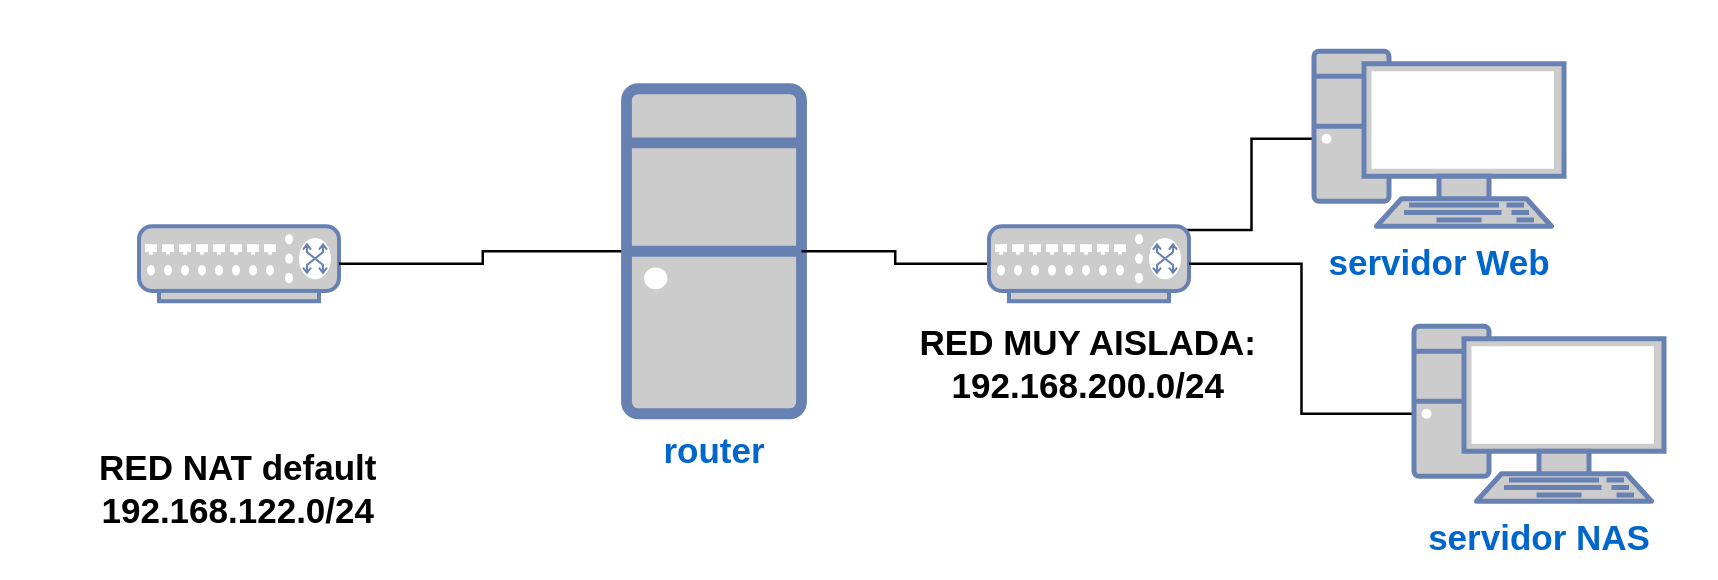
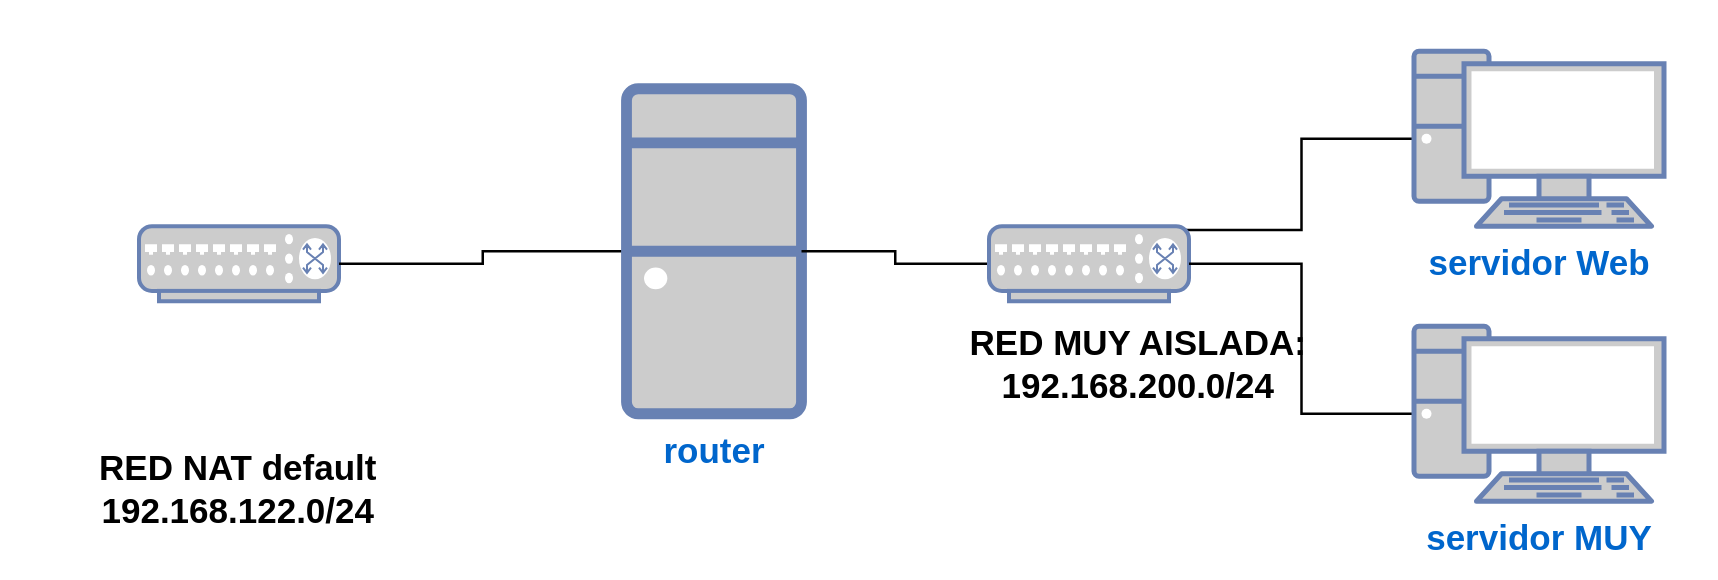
node "servidor Web": moved (1439, 139) -> (1539, 139)
node "RED MUY AISLADA: 192.168.200.0/24": moved (1089, 364) -> (1139, 364)
node "servidor NAS": label "servidor NAS" -> "servidor MUY"
